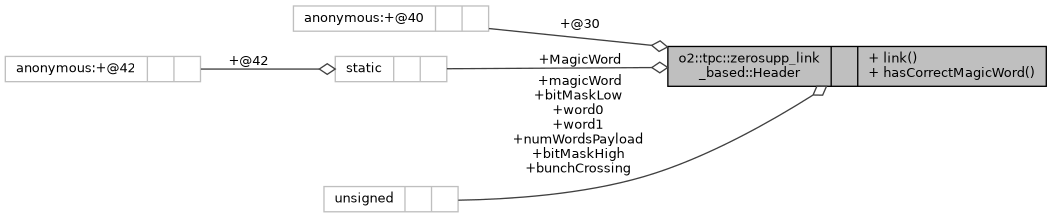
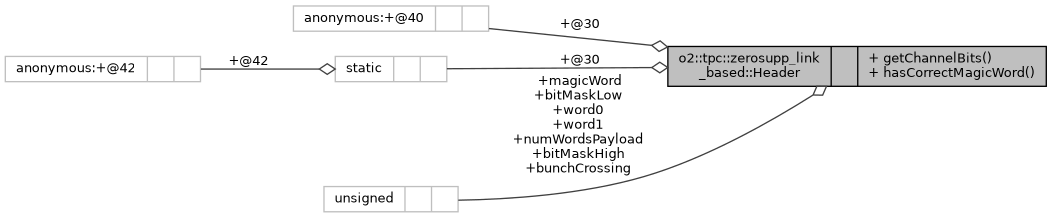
node "o2::tpc::zerosupp_link": text "+ link()" -> "+ getChannelBits()"
edge "static" -> "o2::tpc::zerosupp_link": label " +MagicWord" -> " +@30"
